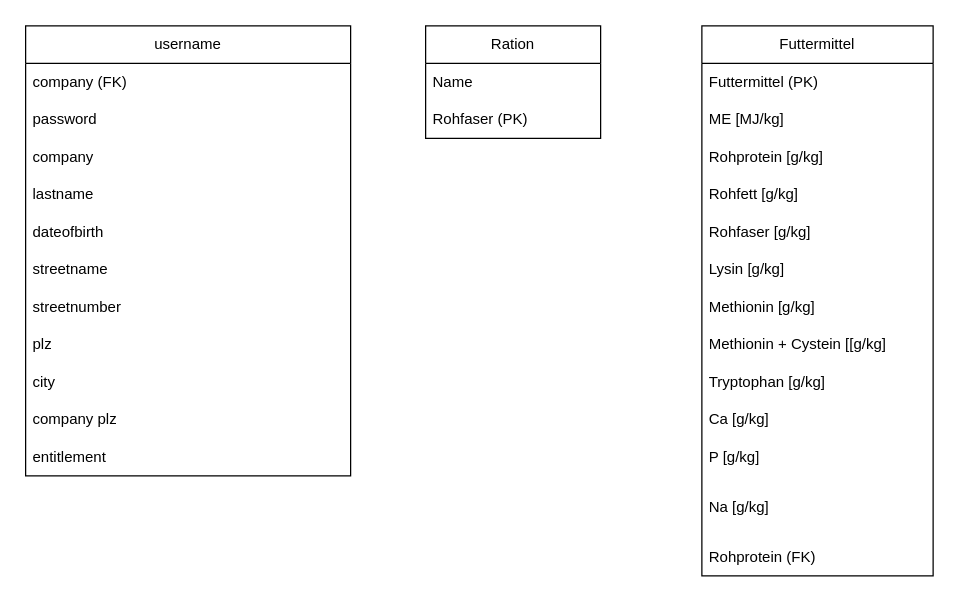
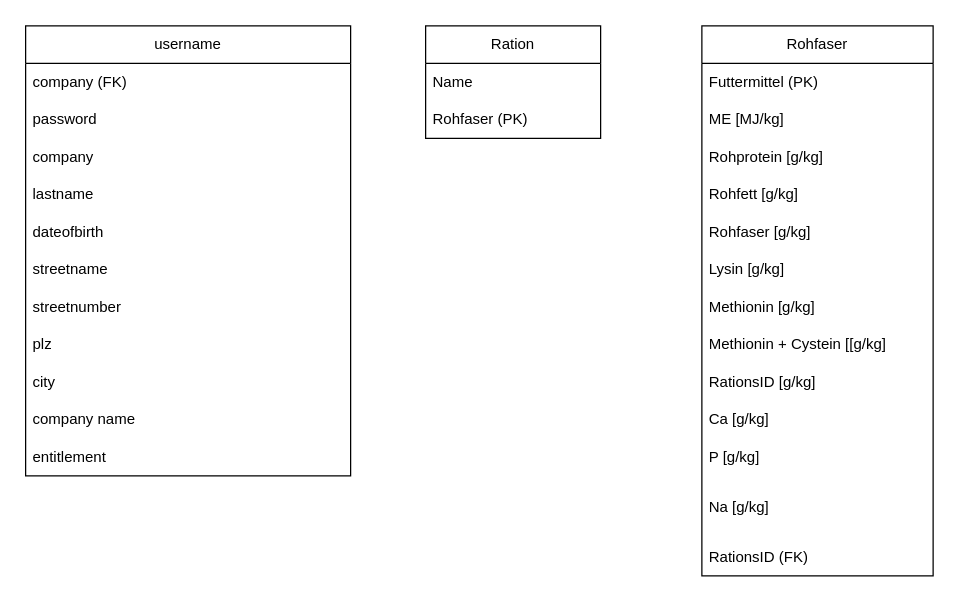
node "Futtermittel": label "Futtermittel" -> "Rohfaser"
node "Tryptophan [g/kg]": label "Tryptophan [g/kg]" -> "RationsID [g/kg]"
node "company plz": label "company plz" -> "company name"
node "Rohprotein (FK)": label "Rohprotein (FK)" -> "RationsID (FK)"
